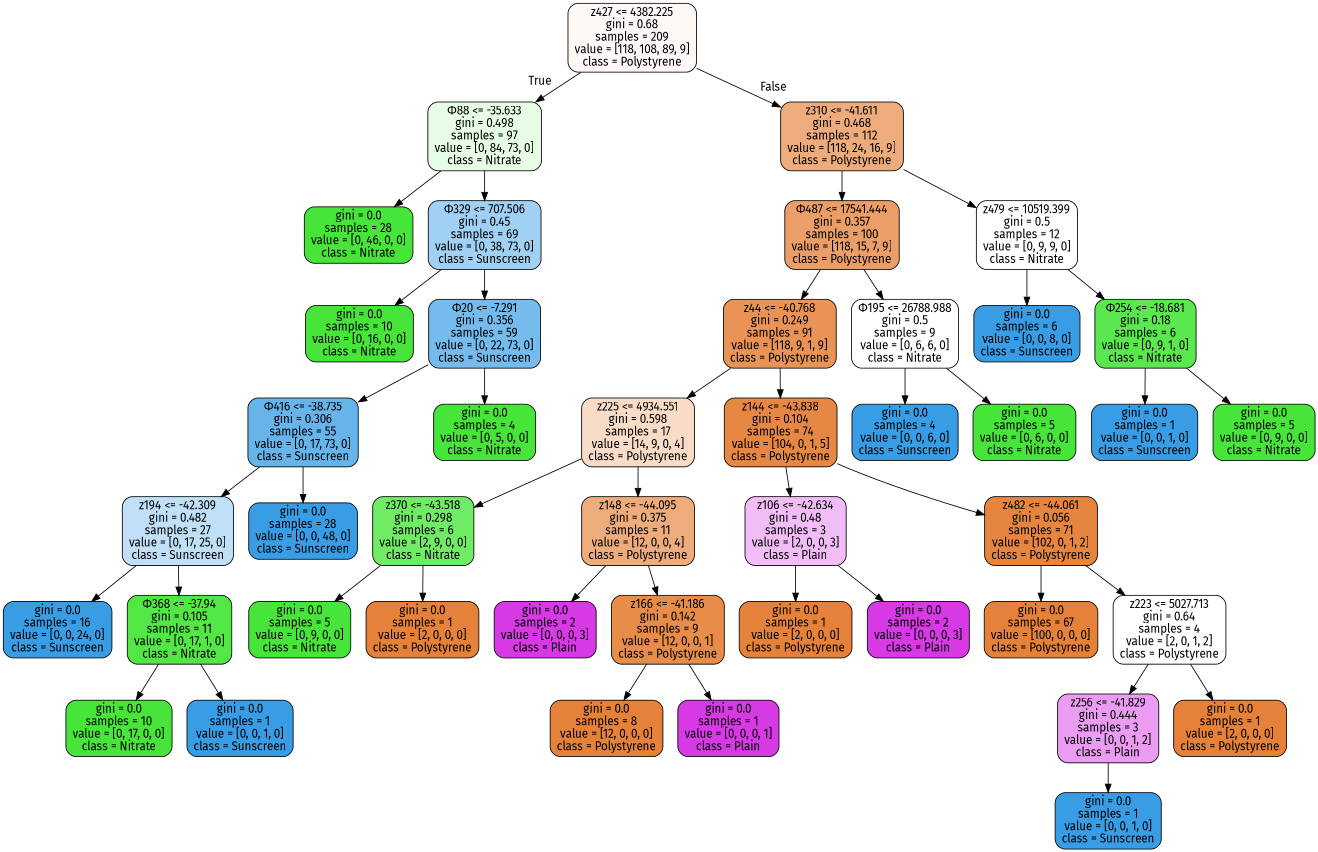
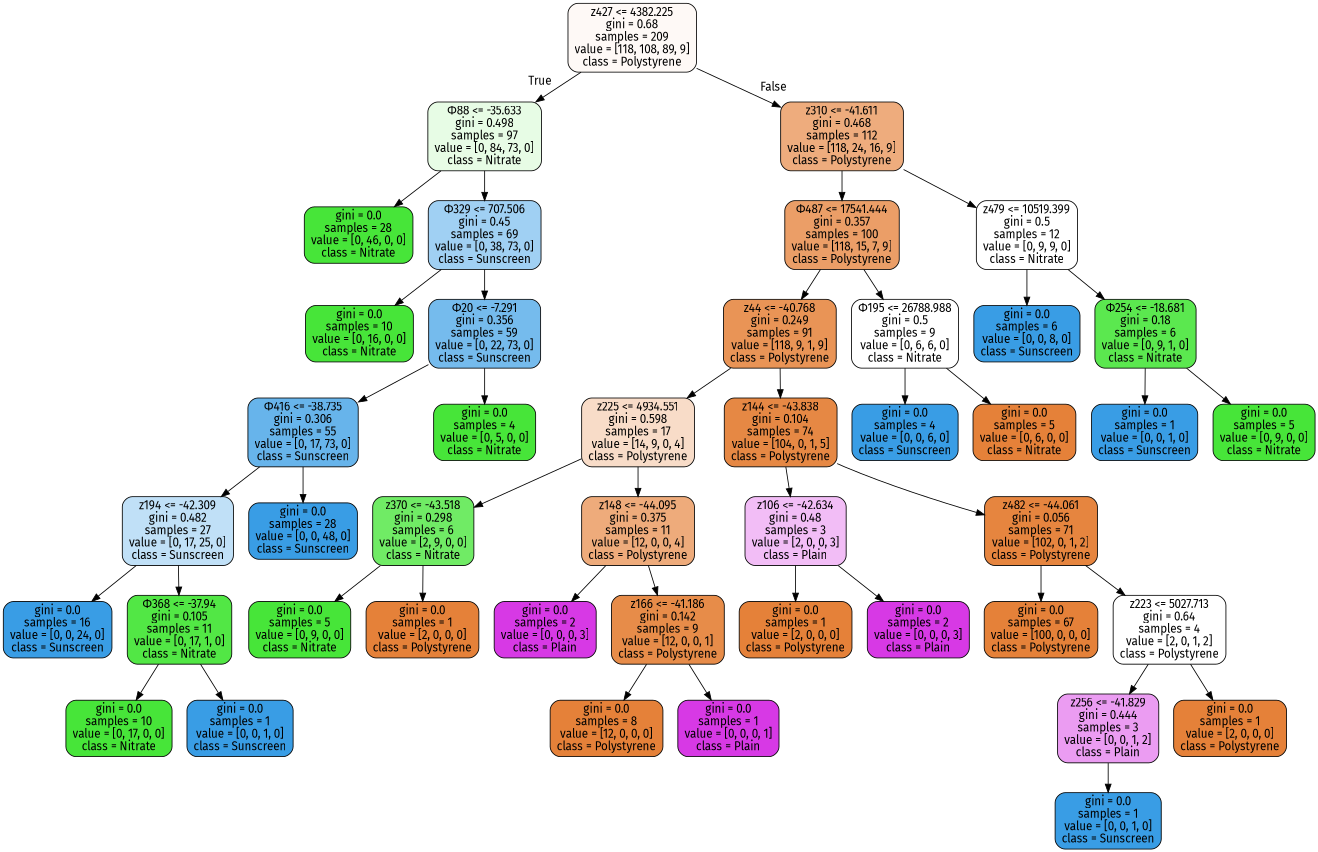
node "gini = 0.0 samples = 5 value = [0, 6, 0, 0] class = Nitrate": fillcolor #47e539 -> #e58139
